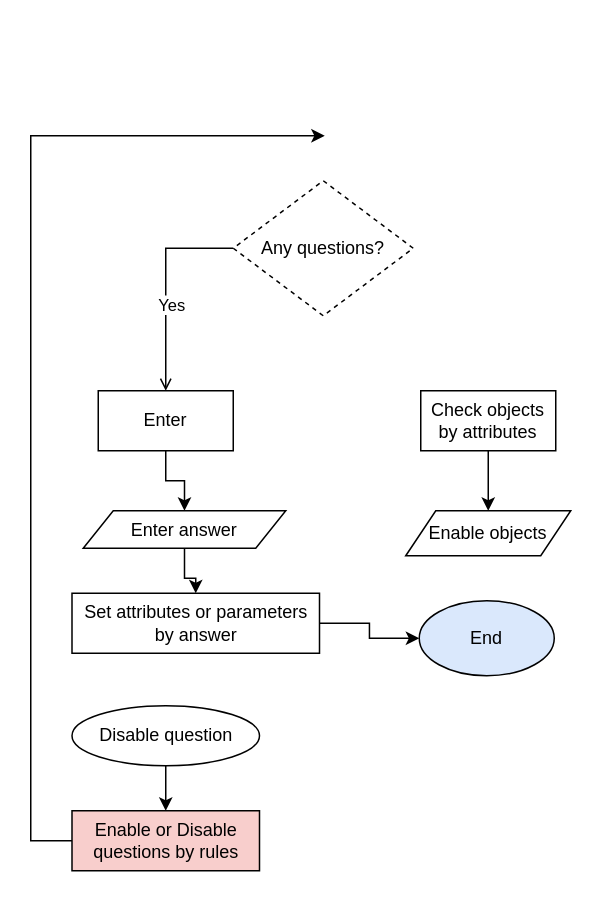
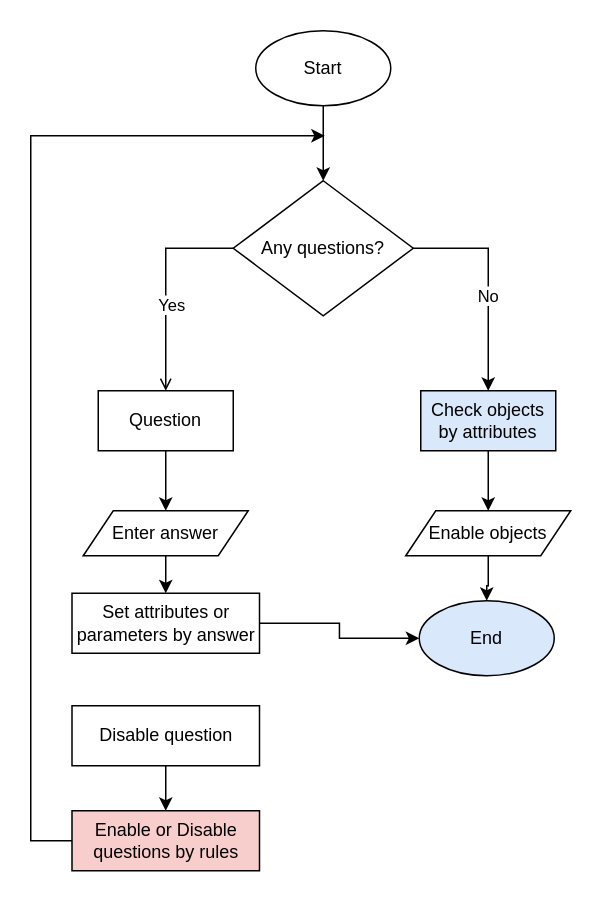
node "Start": added
edge "Start" -> "Any questions?": added
node "Any questions?": style dashed -> solid
edge "Any questions?" -> "Check objects by attributes": added, label "No"
node "Enter": label "Enter" -> "Question"
node "Check objects by attributes": fillcolor #ffffff -> #dae8fc
node "Enter answer": size 203x38 -> 165x45
edge "Enable objects" -> "End": added
node "Set attributes or parameters by answer": size 248x60 -> 188x60
node "Disable question": shape ellipse -> rectangle
